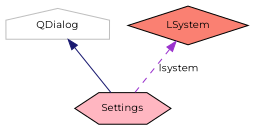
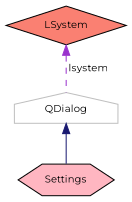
edge "Settings" -> "LSystem": now "QDialog" -> "LSystem"
